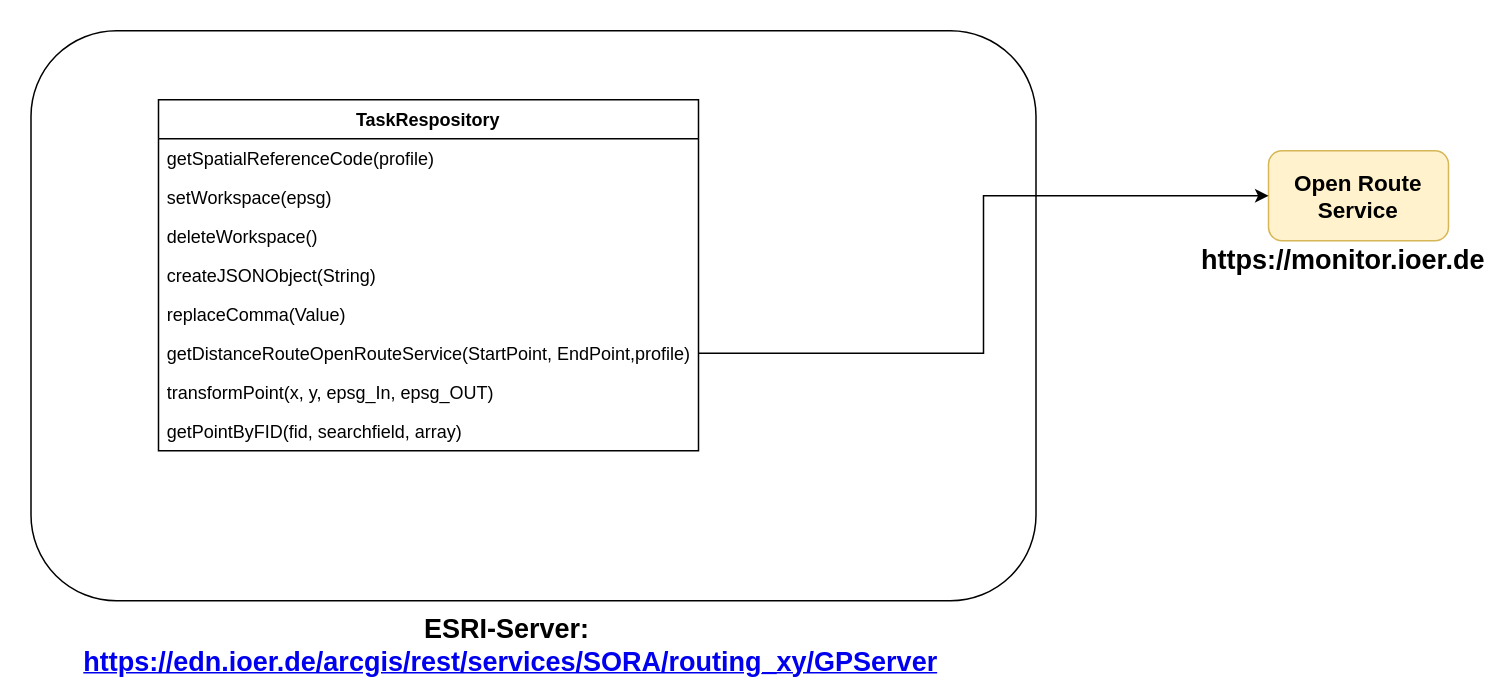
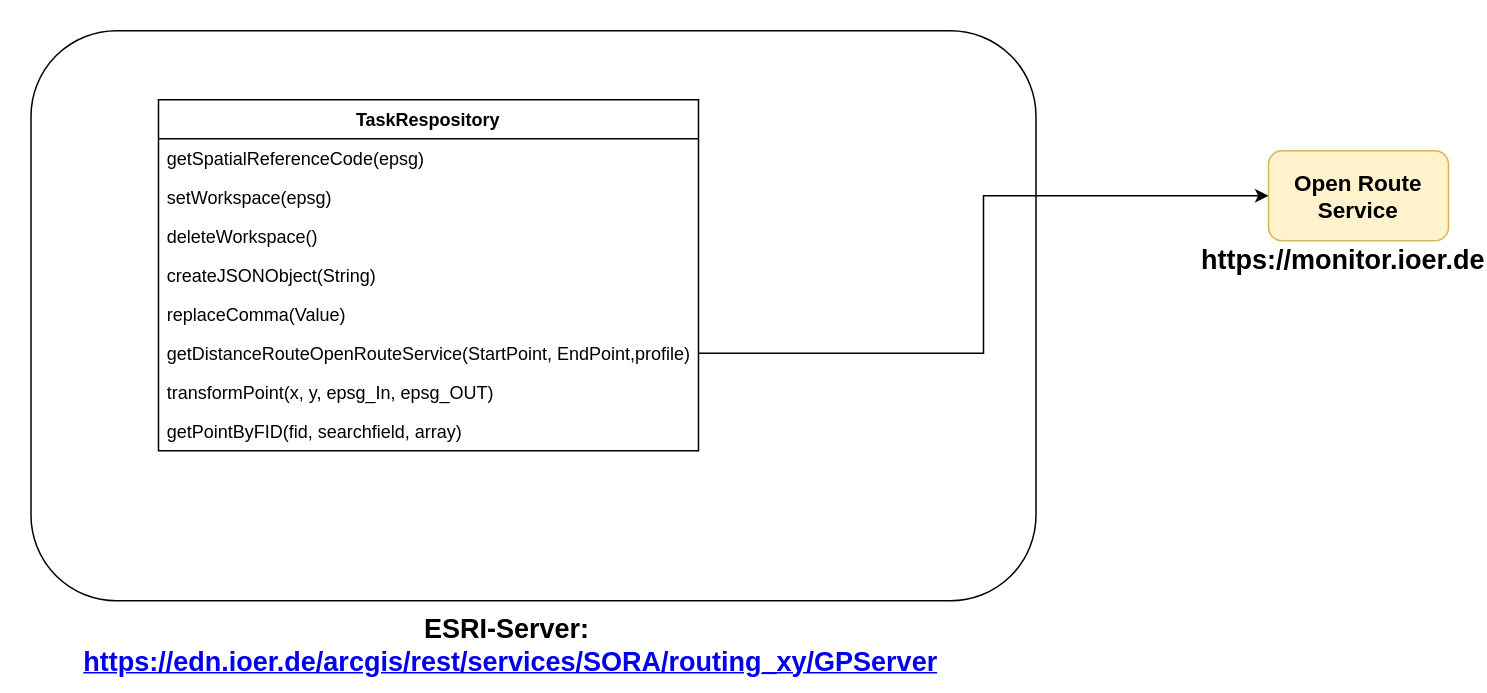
node "getSpatialReferenceCode(profile)": label "getSpatialReferenceCode(profile)" -> "getSpatialReferenceCode(epsg)"
